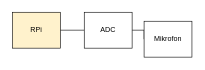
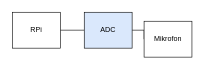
node "RPi": fillcolor #fff2cc -> #ffffff
node "ADC": fillcolor #ffffff -> #dae8fc
